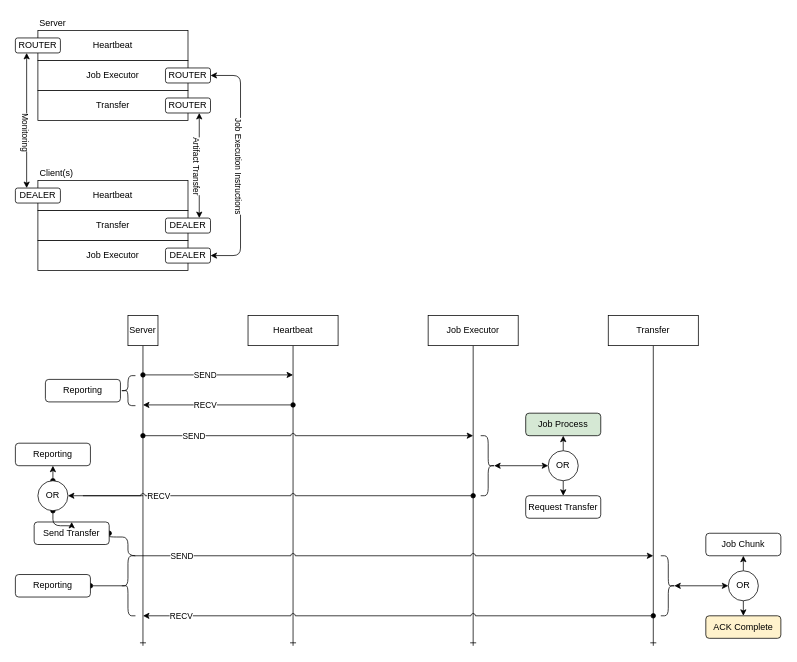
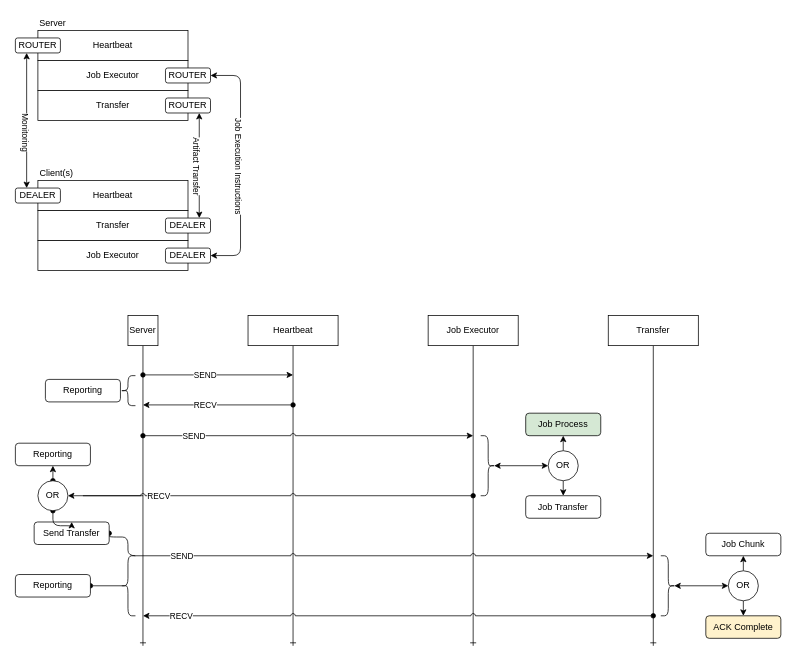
node "Request Transfer": label "Request Transfer" -> "Job Transfer"
